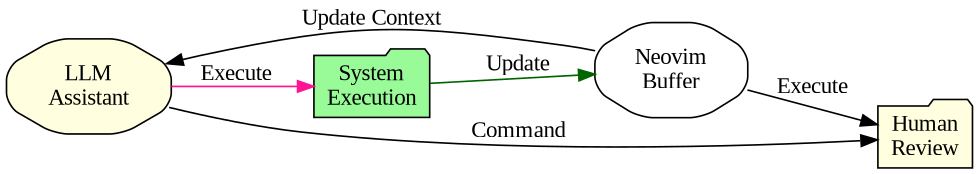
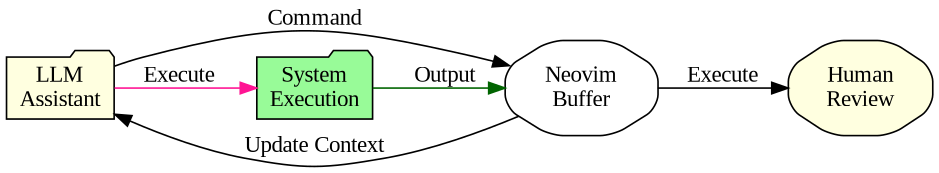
edge "System Execution" -> "Neovim Buffer": label "Update" -> "Output"
node "LLM Assistant": shape octagon -> folder
node "Human Review": shape folder -> octagon
edge "LLM Assistant" -> "Human Review": now "LLM Assistant" -> "Neovim Buffer"
